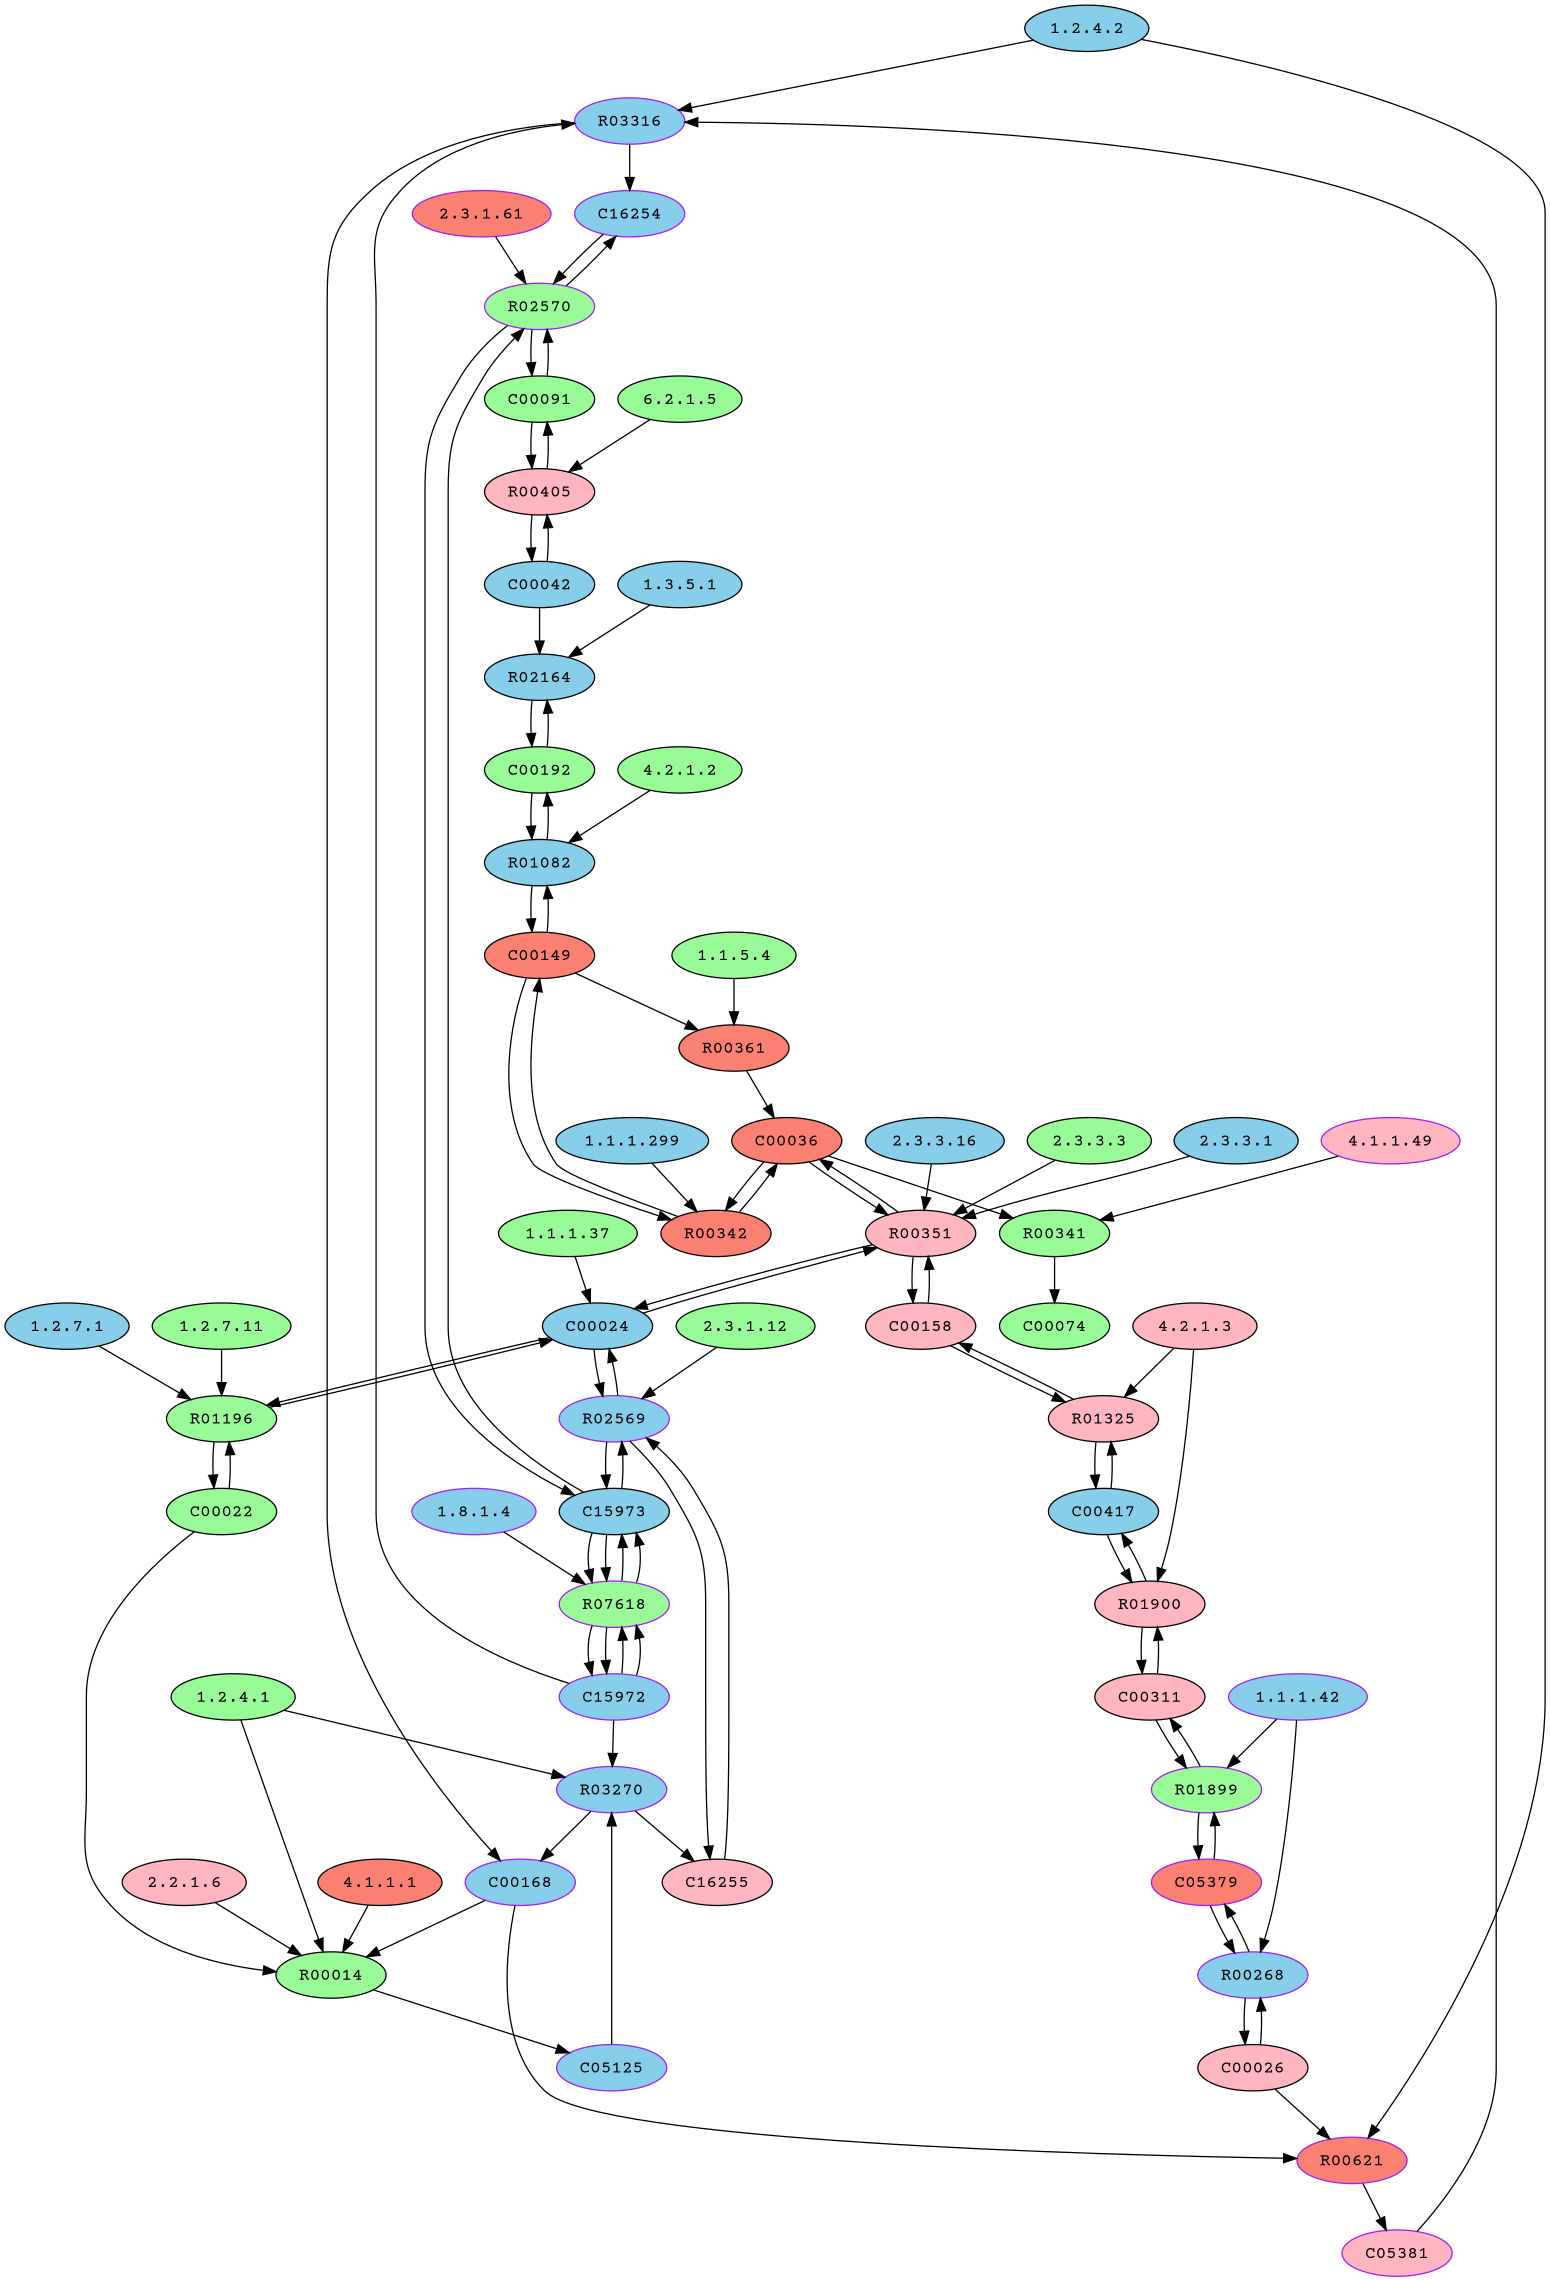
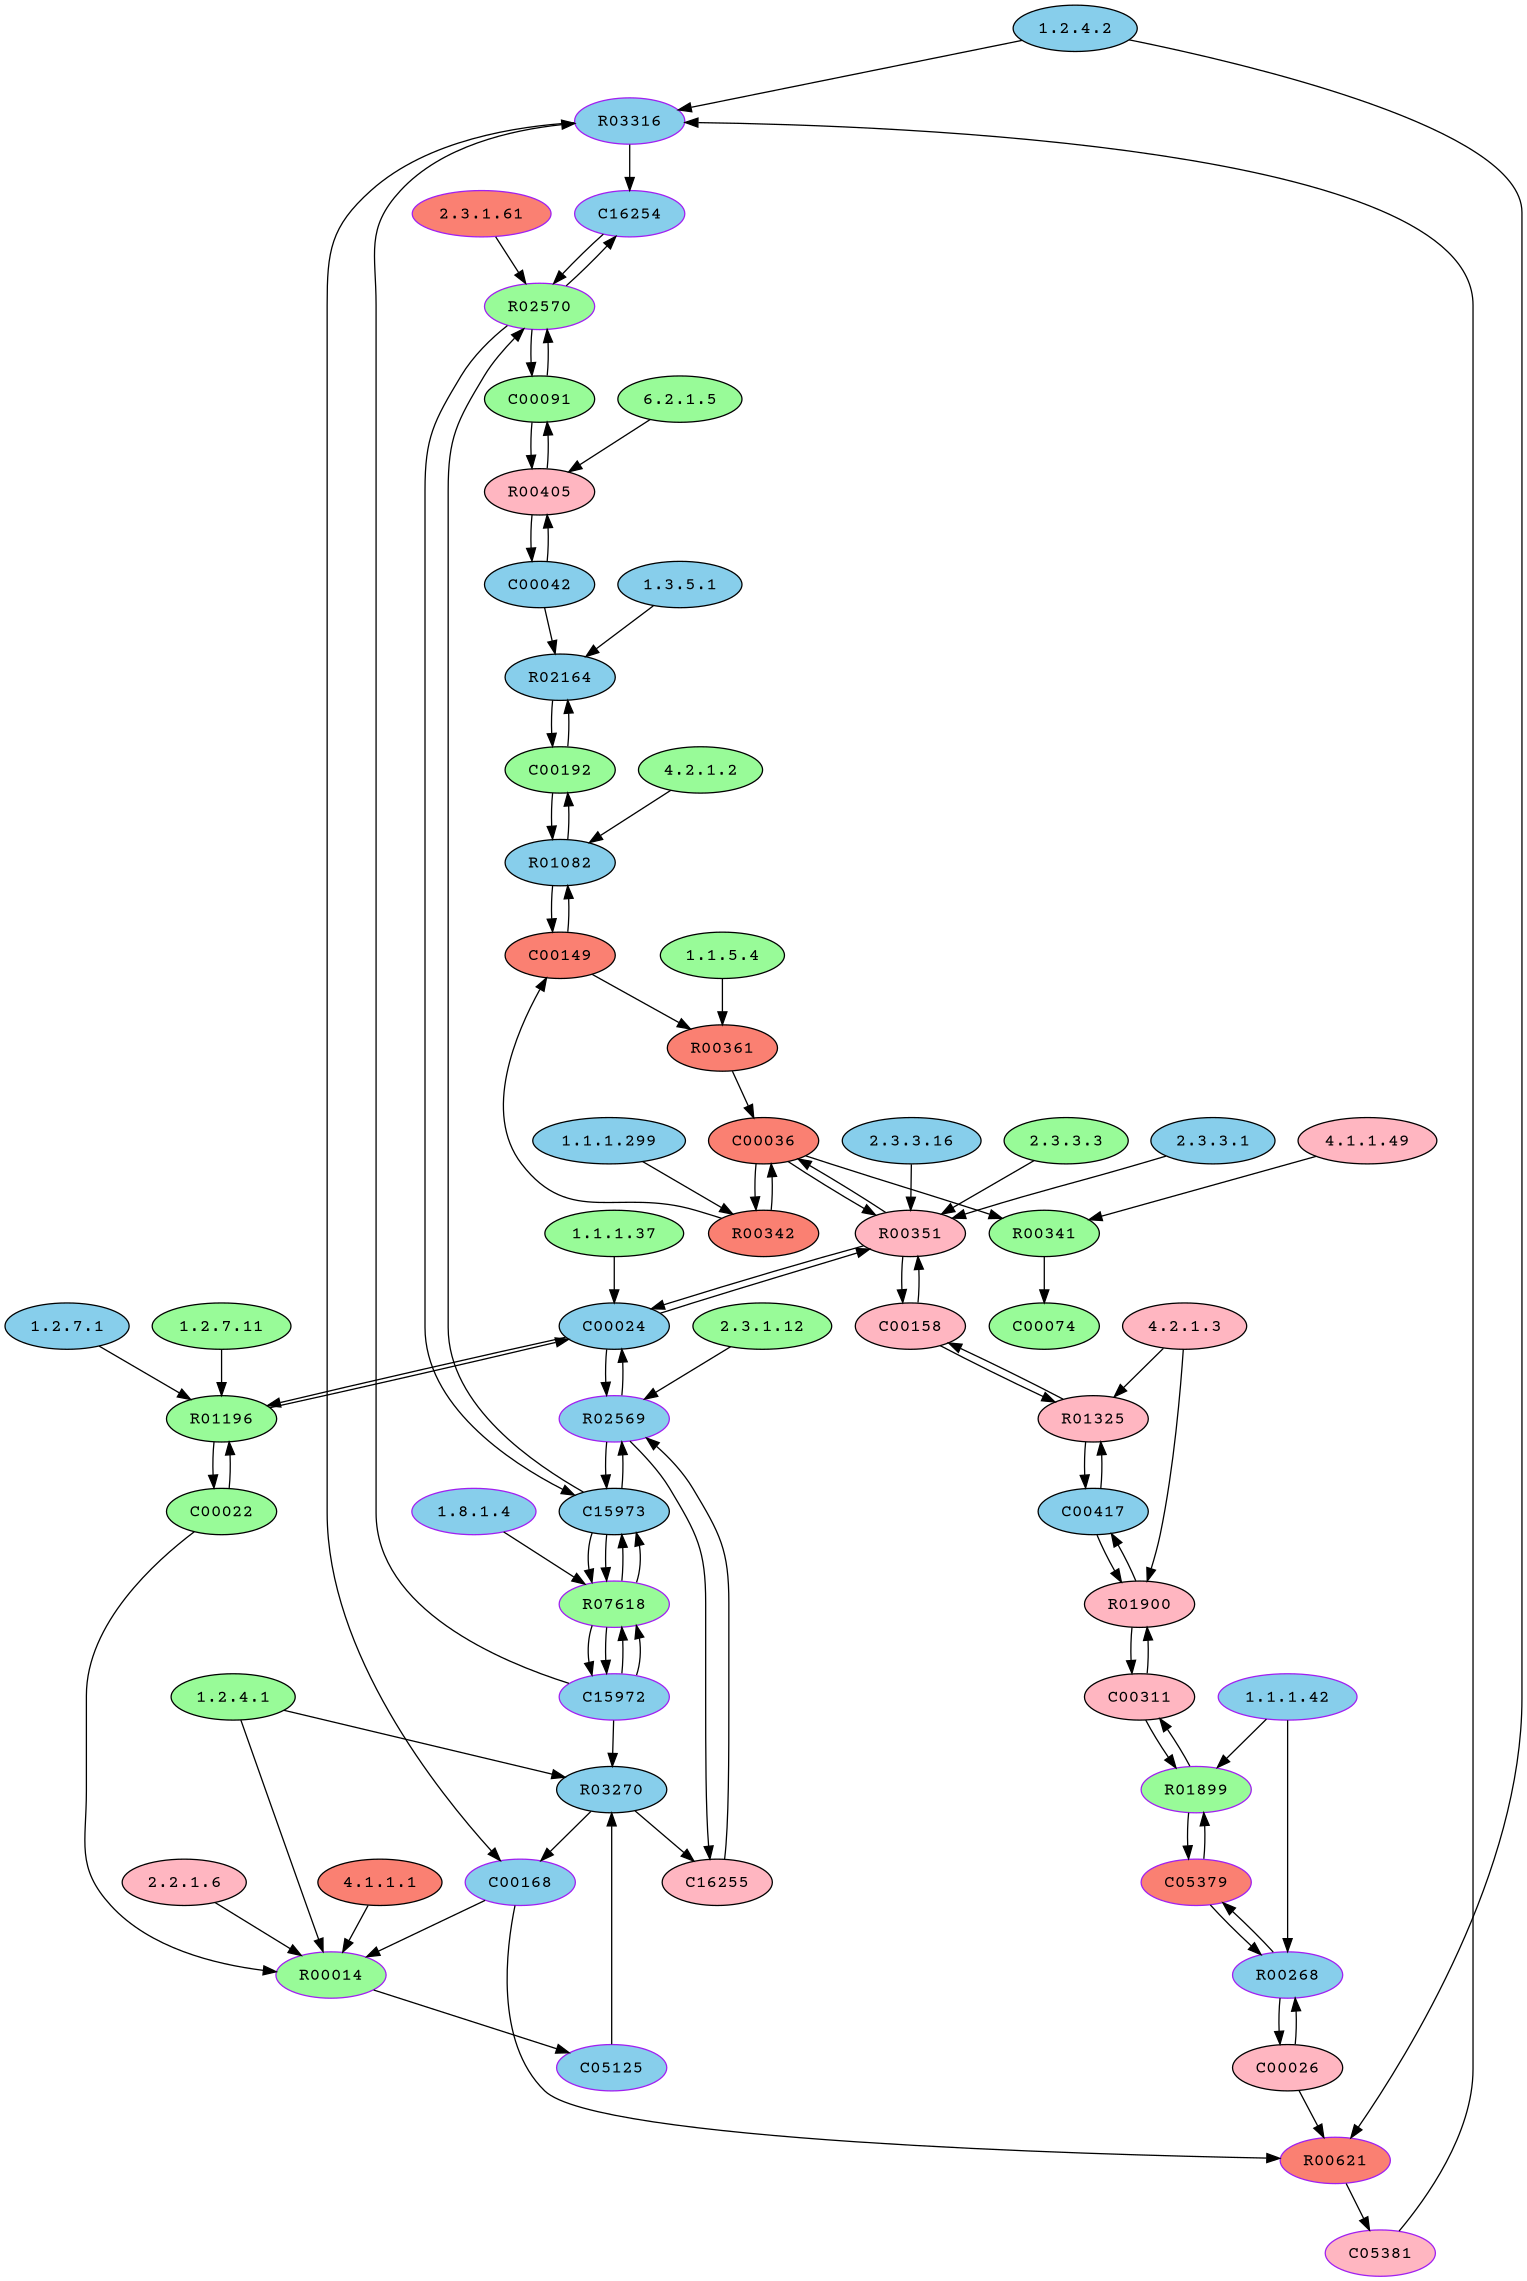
edge "C00149" -> "R00342": removed
node "4.1.1.49": color purple -> black
node "R03270": color purple -> black
node "R00014": color black -> purple
